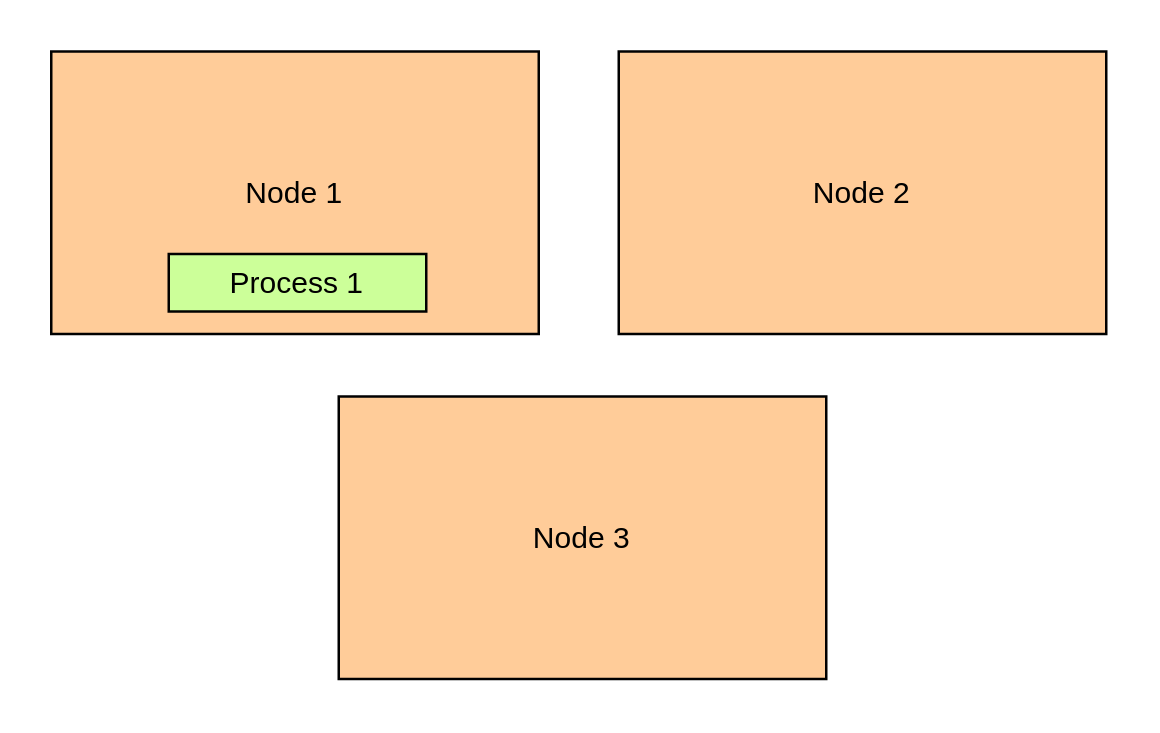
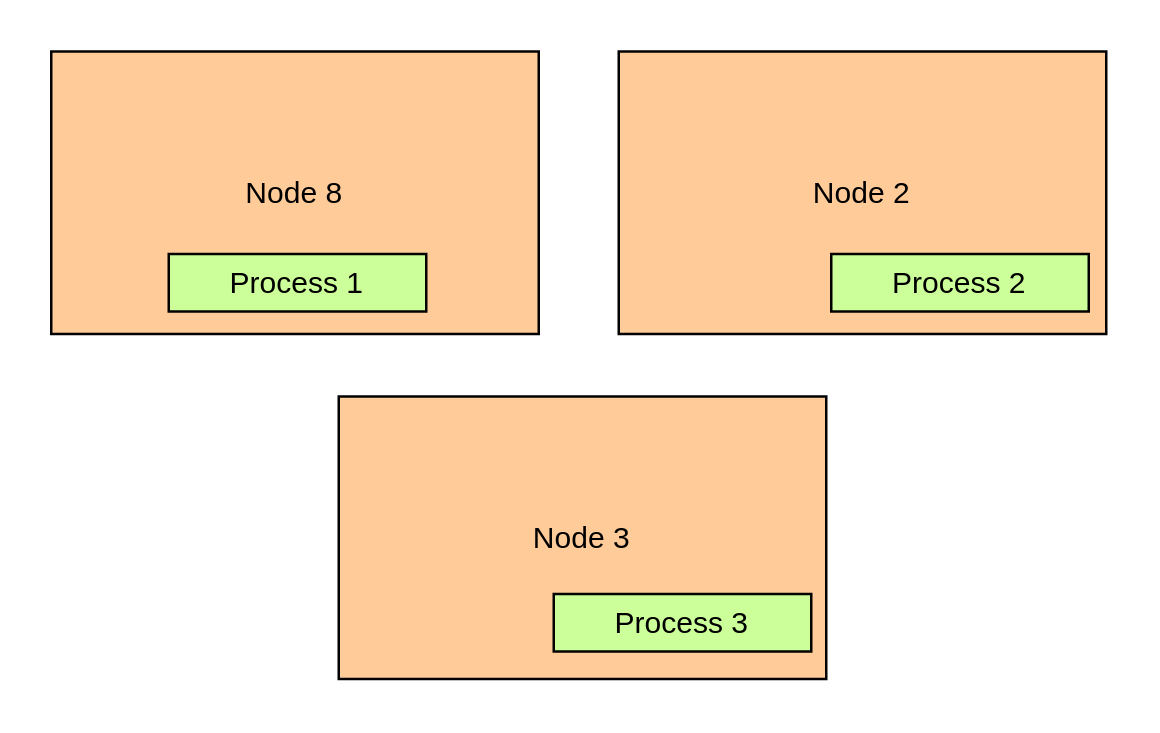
node "Node 1": label "Node 1" -> "Node 8"
node "Process 2": added
node "Process 3": added
